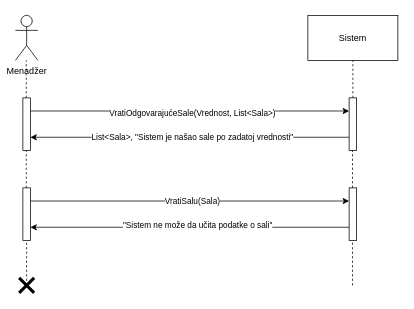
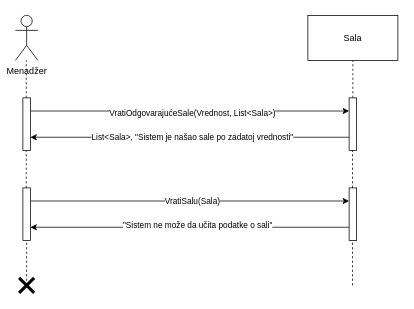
node "Sistem": label "Sistem" -> "Sala"
